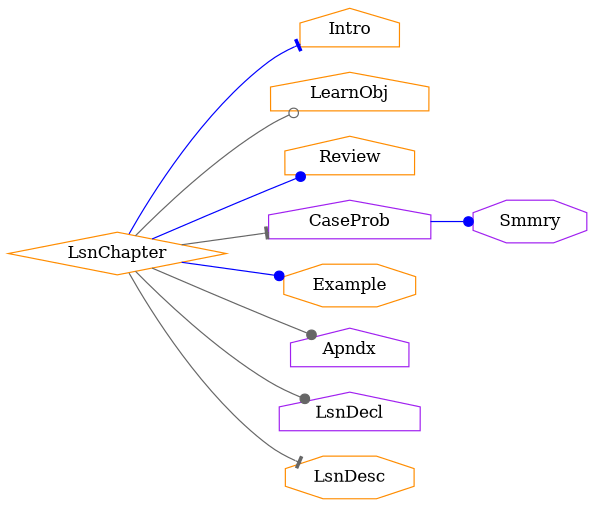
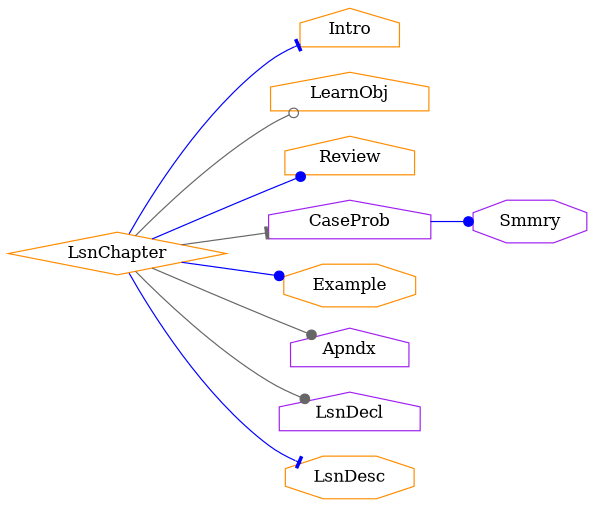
edge "LsnChapter" -> "LsnDesc": color gray40 -> blue
